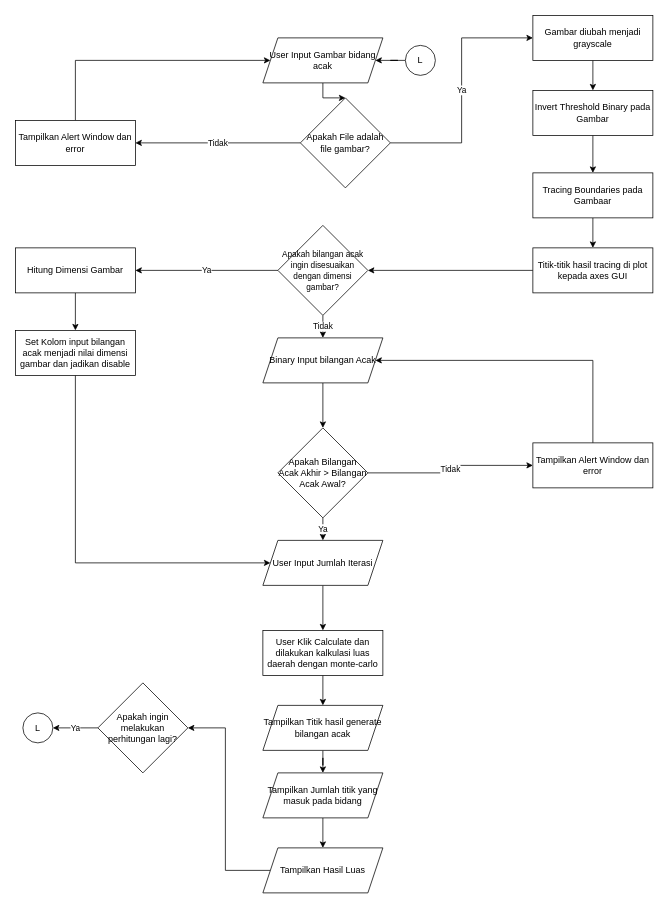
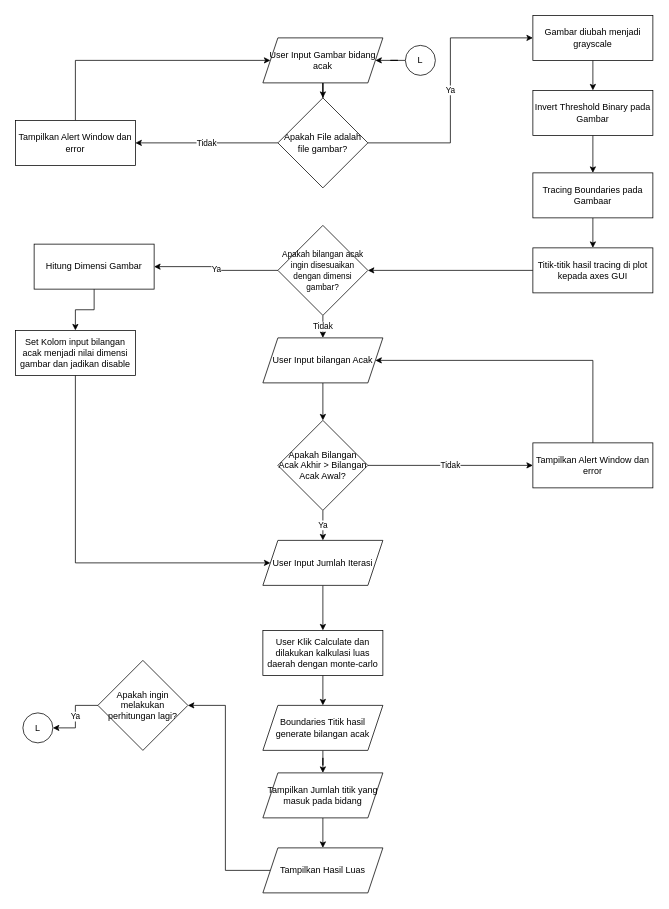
node "Apakah File adalah file gambar?": moved (345, 143) -> (323, 143)
node "Hitung Dimensi Gambar": moved (75, 270) -> (94, 267)
node "Binary Input bilangan Acak": label "Binary Input bilangan Acak" -> "User Input bilangan Acak"
node "Apakah Bilangan Acak Akhir > Bilangan Acak Awal?": moved (323, 473) -> (323, 465)
node "Apakah ingin melakukan perhitungan lagi?": moved (143, 728) -> (143, 705)
node "Tampilkan Titik hasil generate bilangan acak": label "Tampilkan Titik hasil generate bilangan acak" -> "Boundaries Titik hasil generate bilangan acak"
